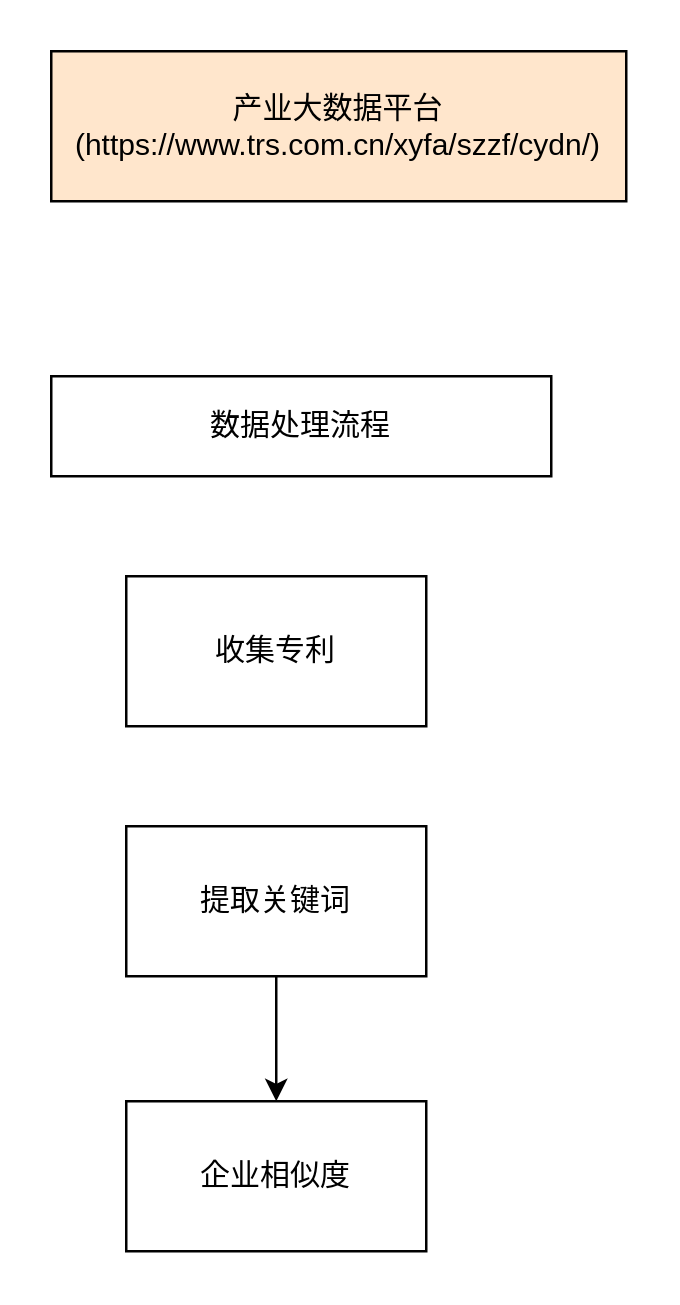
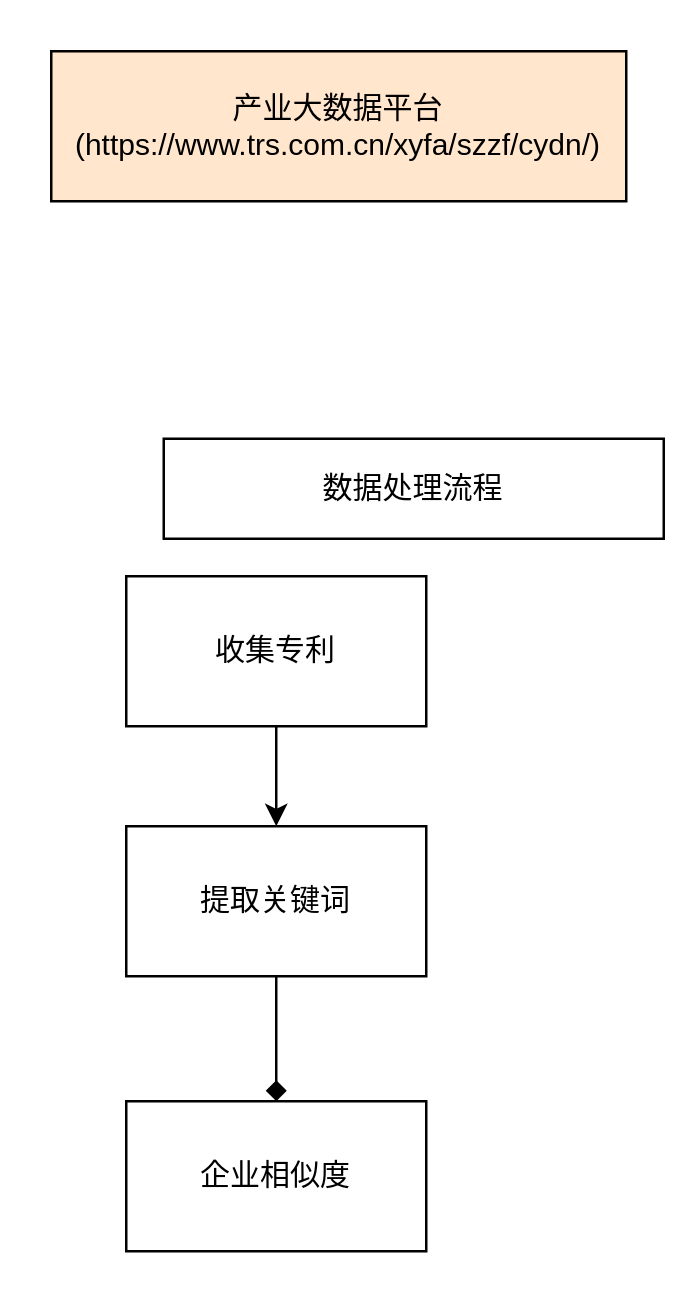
node "数据处理流程": moved (301, 426) -> (414, 489)
edge "收集专利" -> "提取关键词": added
edge "提取关键词" -> "企业相似度": arrowhead classic -> diamond
